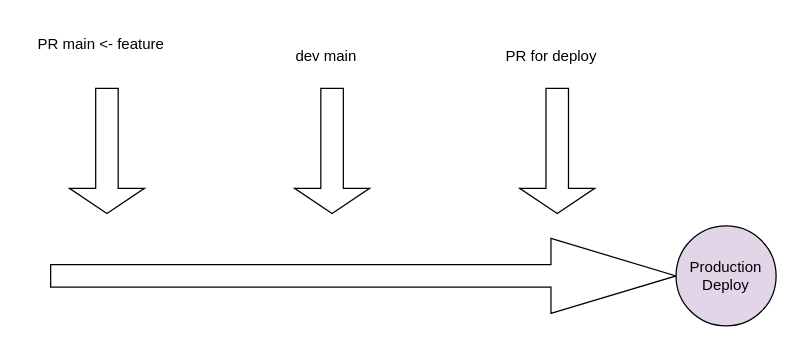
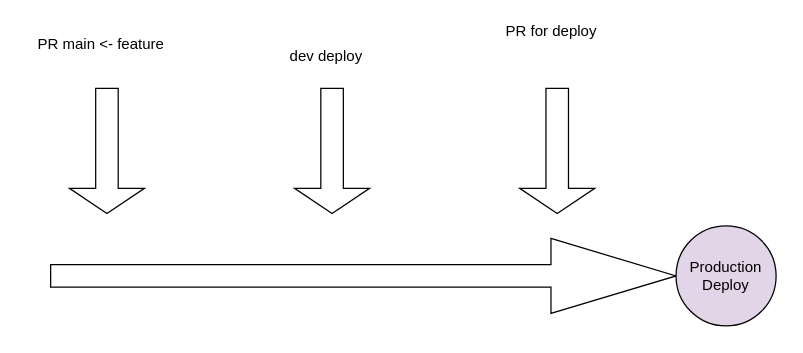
node "dev main": label "dev main" -> "dev deploy"
node "PR for deploy": moved (551, 57) -> (551, 32)
